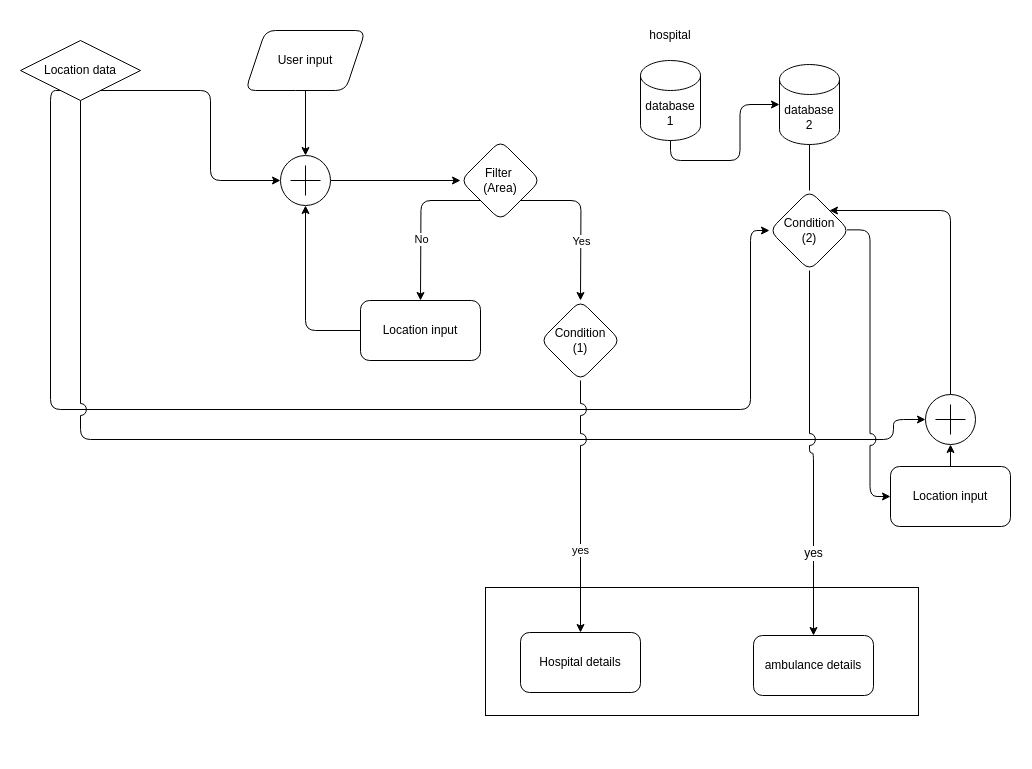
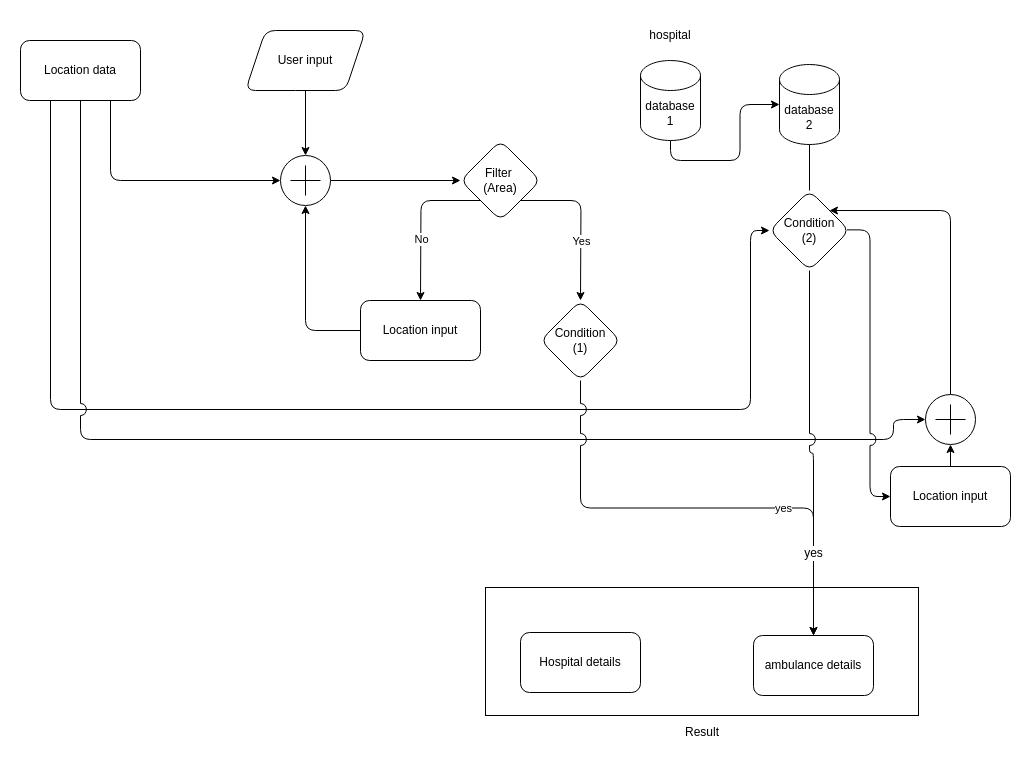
node "Location data": shape diamond -> rounded rectangle
edge "Condition (1)" -> "Hospital details": now "Condition (1)" -> "ambulance details"
node "Result": added
